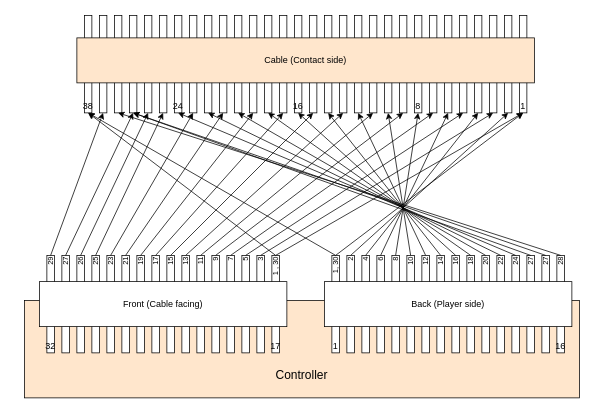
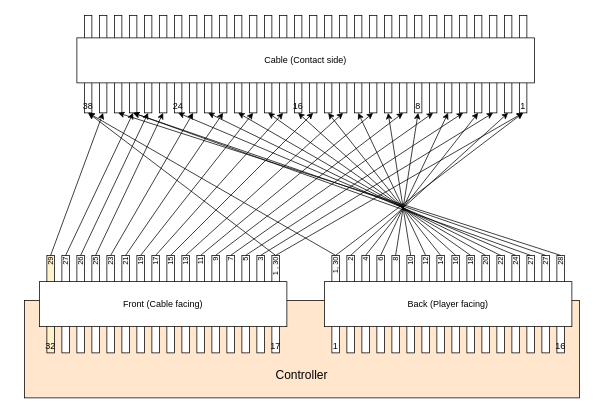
node "Cable (Contact side)": fillcolor #ffe6cc -> #ffffff
node "Back (Player side)": label "Back (Player side)" -> "Back (Player facing)"
node "32": fillcolor #ffffff -> #fff2cc
